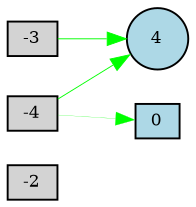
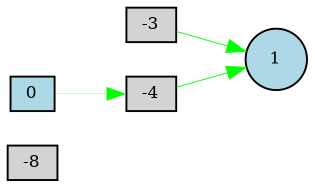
node "4": label "4" -> "1"
edge "-4" -> "0": reversed
node "-2": label "-2" -> "-8"
